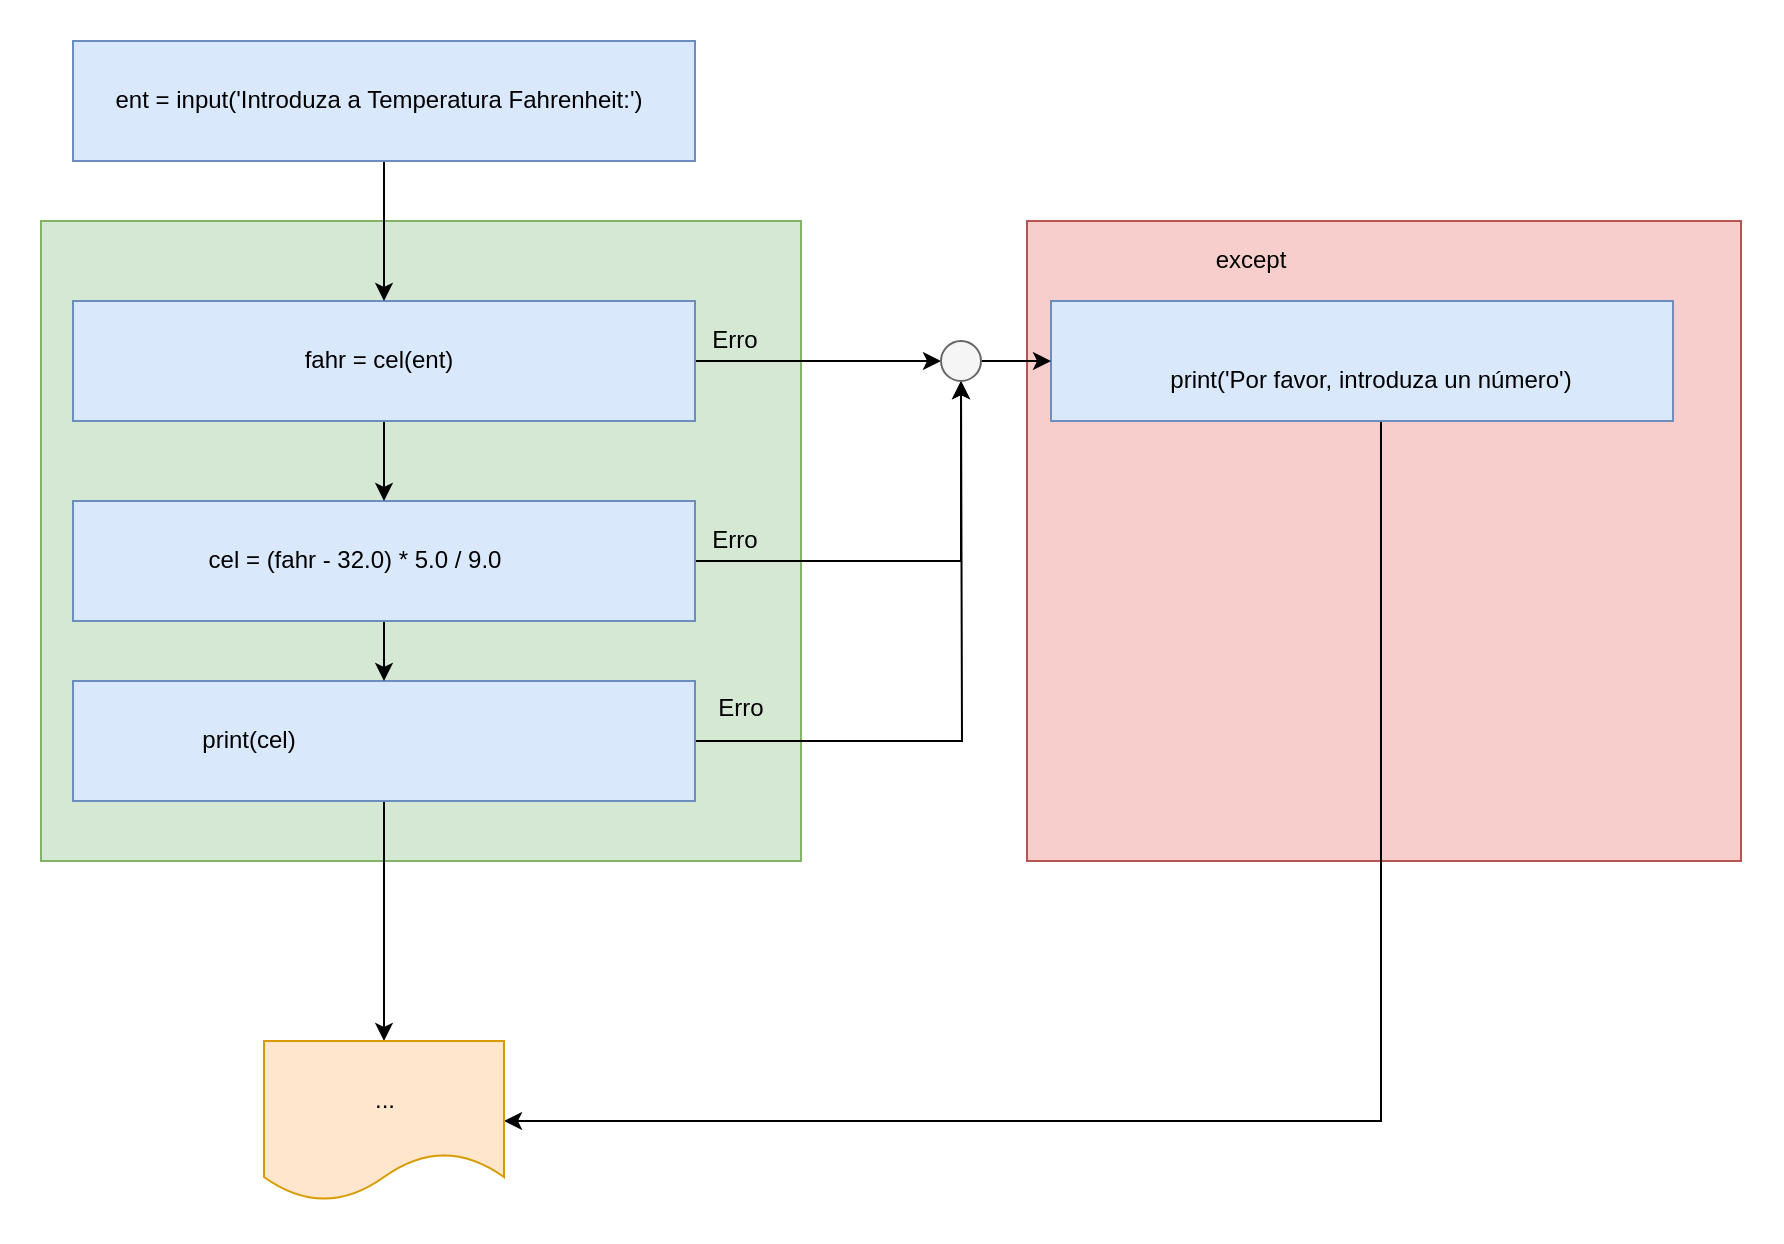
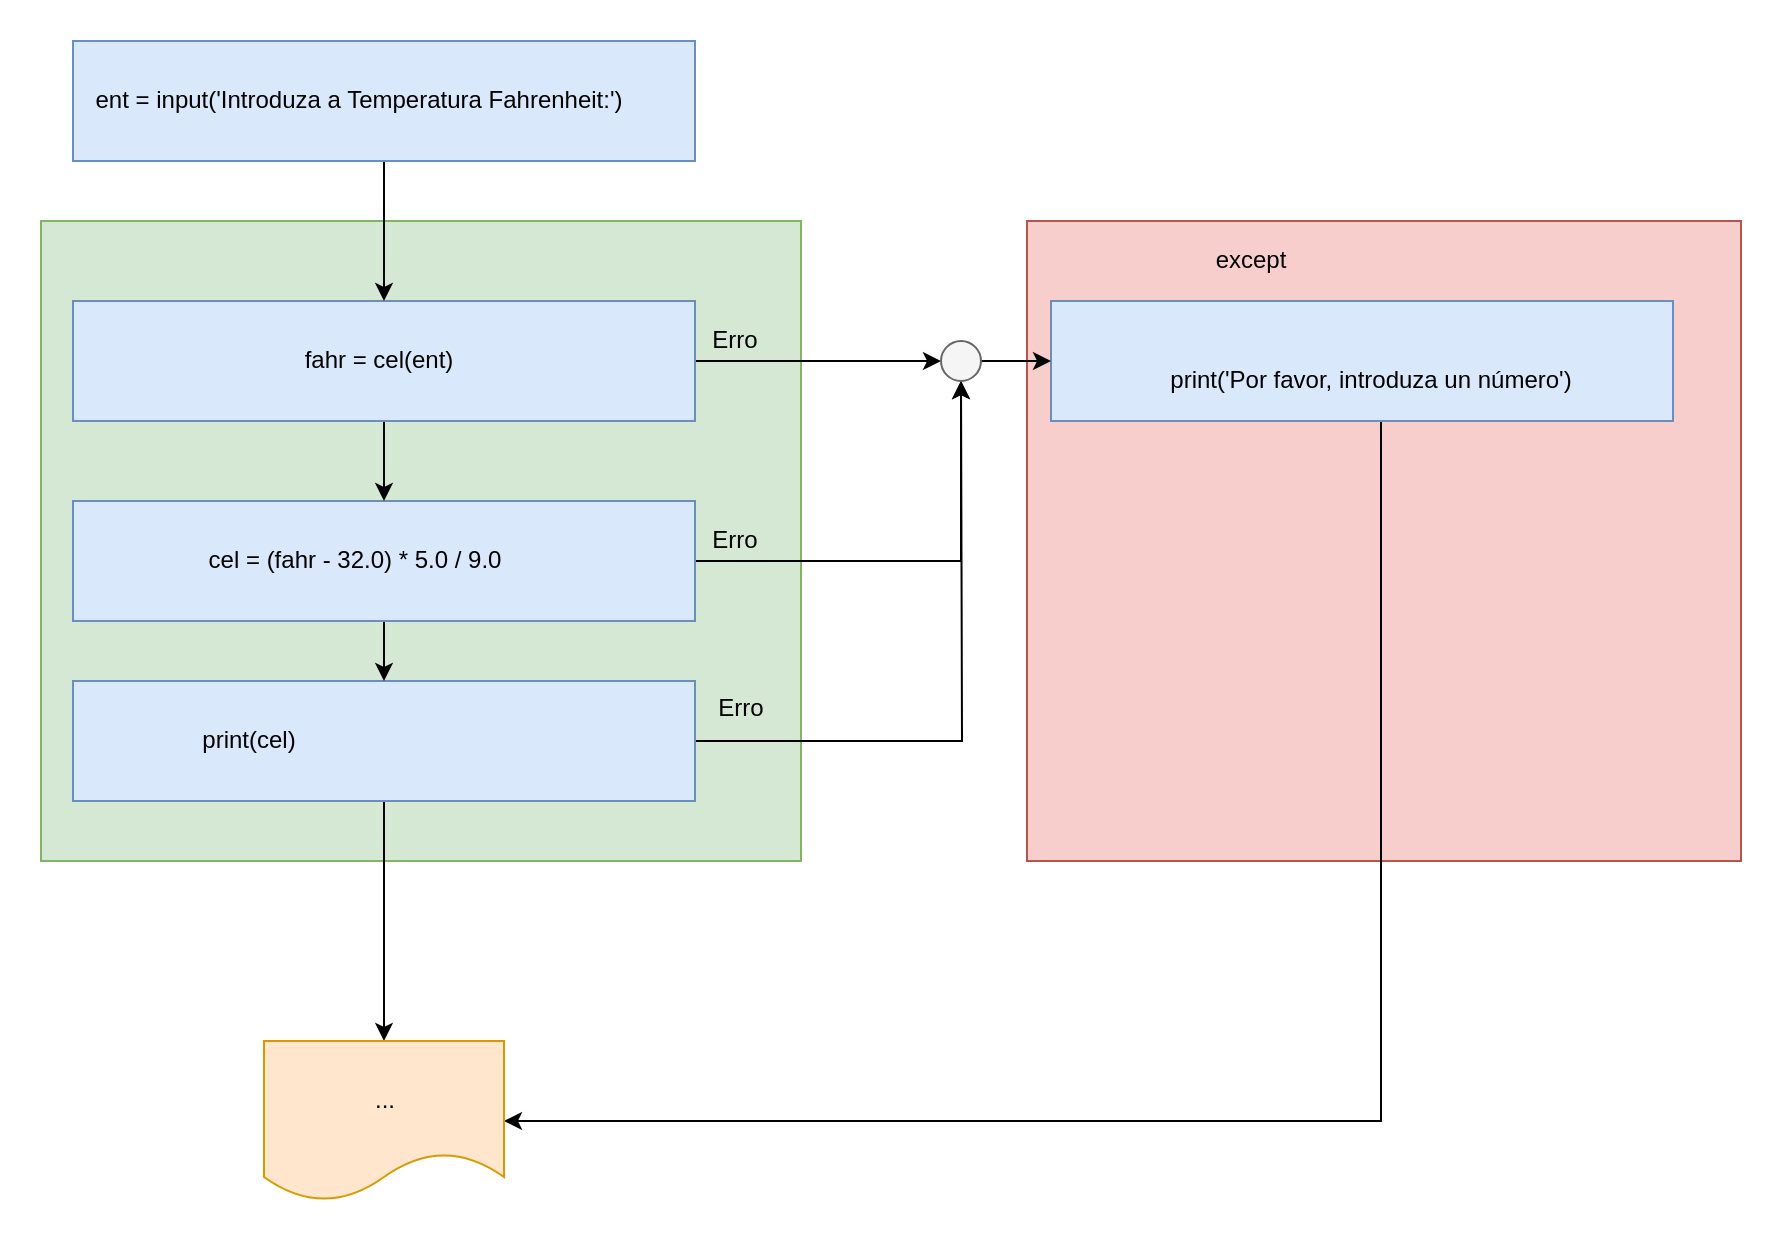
node "ent = input('Introduza a Temperatura Fahrenheit:')": moved (378, 101) -> (358, 101)
